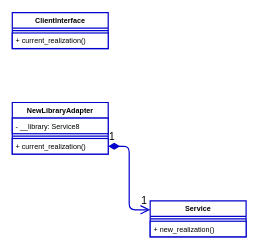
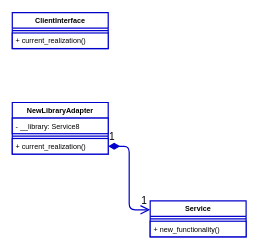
node "+ new_realization()": label "+ new_realization()" -> "+ new_functionality()"
